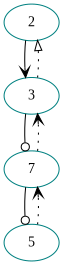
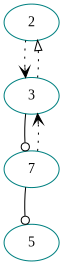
edge "2" -> "3": style solid -> dotted
edge "5" -> "7": removed
